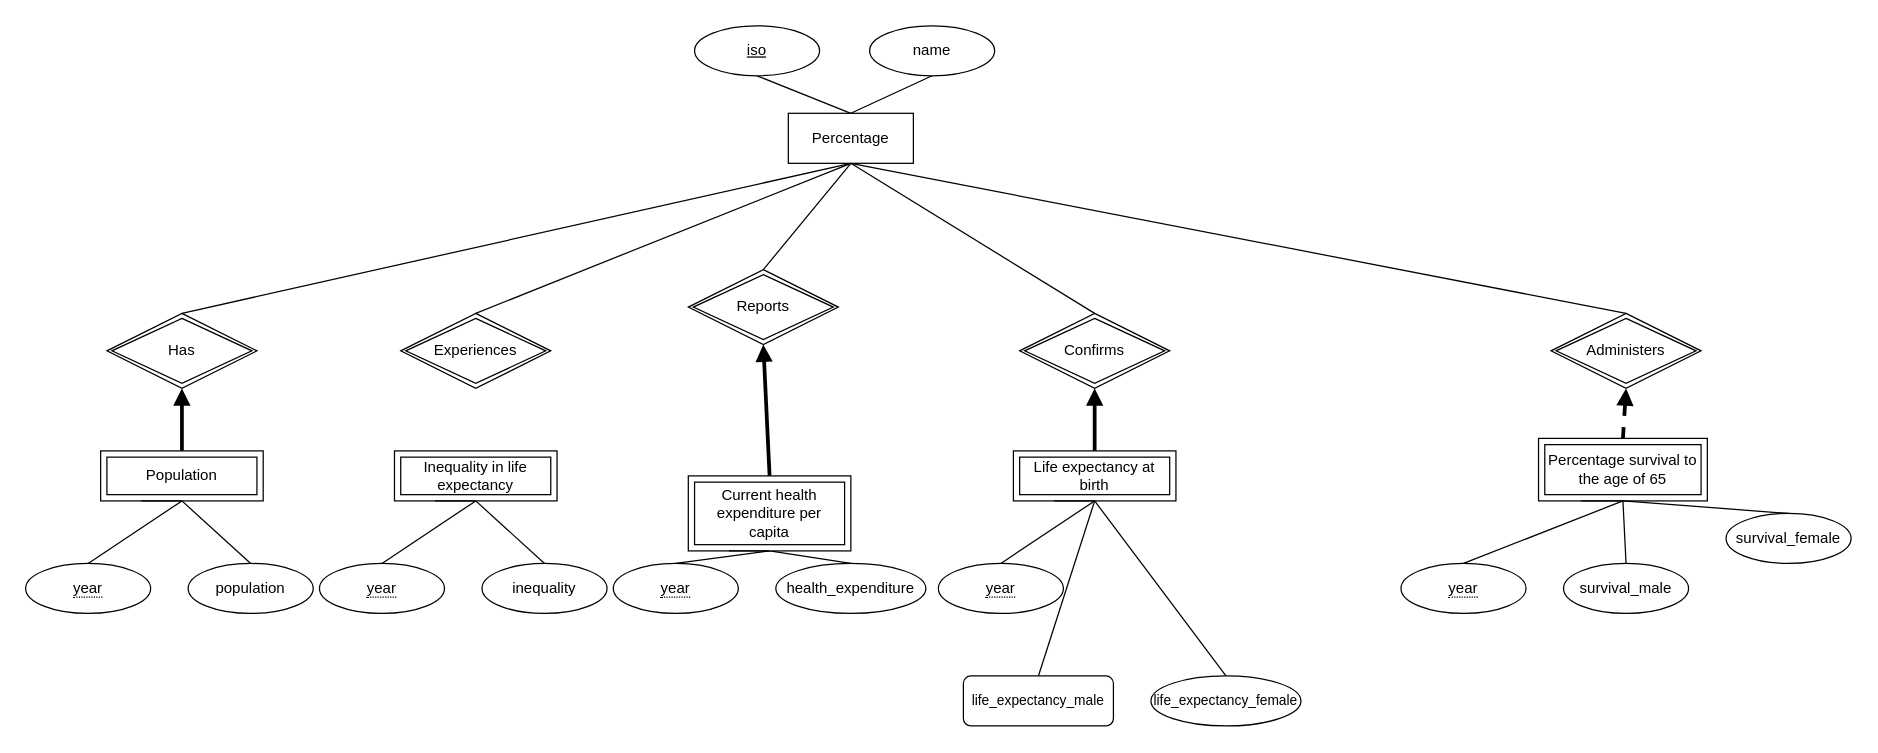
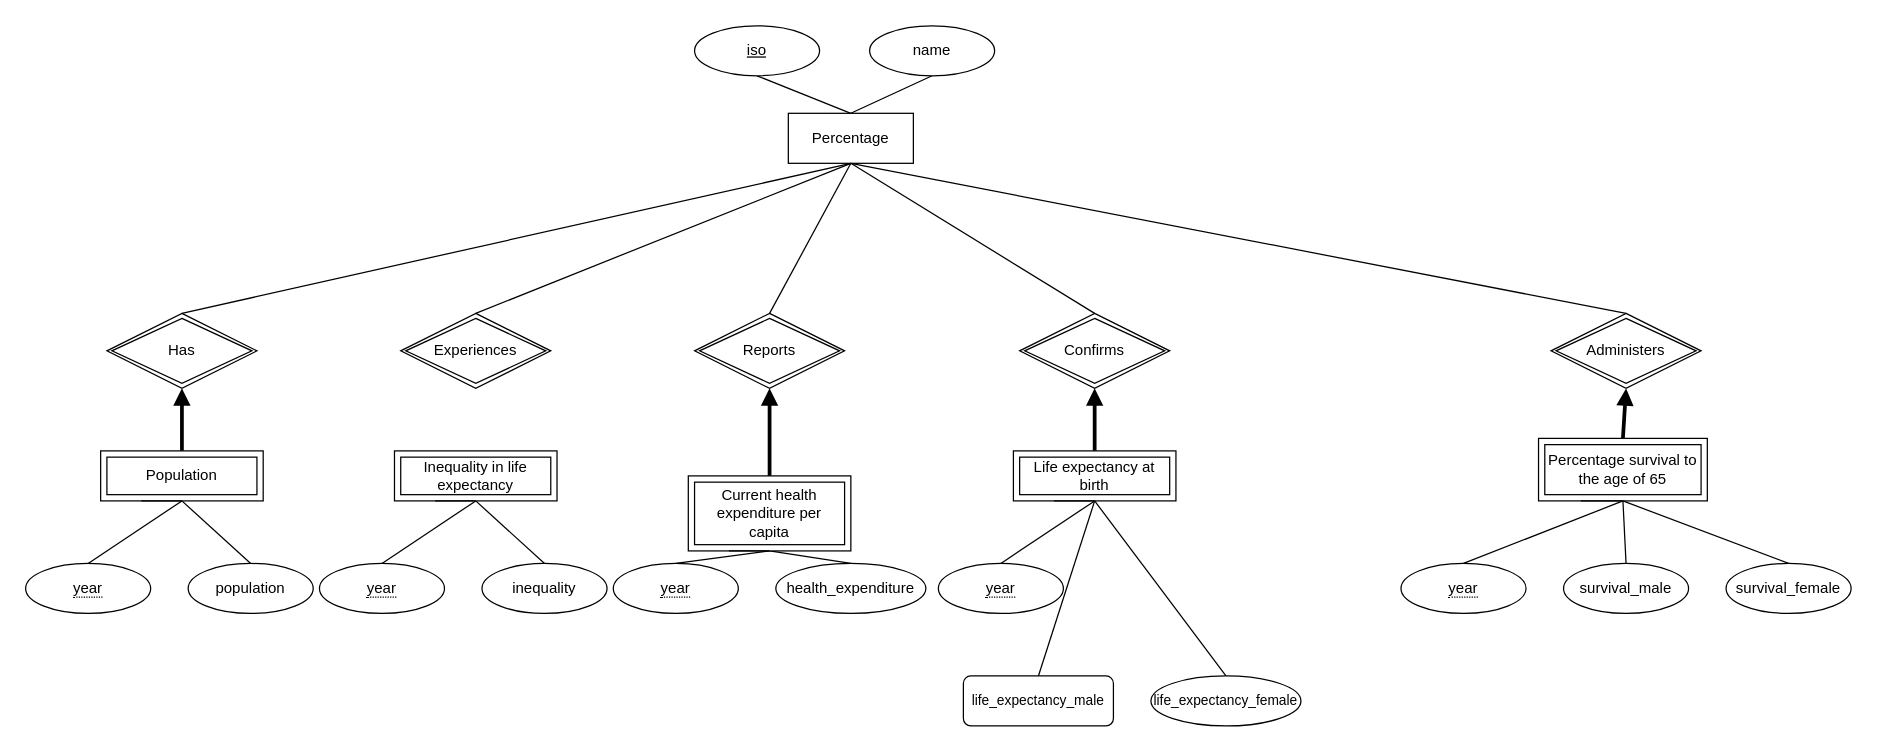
node "Reports": moved (763, 307) -> (769, 351)
edge "Percentage survival to the age of 65" -> "Administers": style dashed -> solid
node "survival_female": moved (1788, 538) -> (1788, 588)
